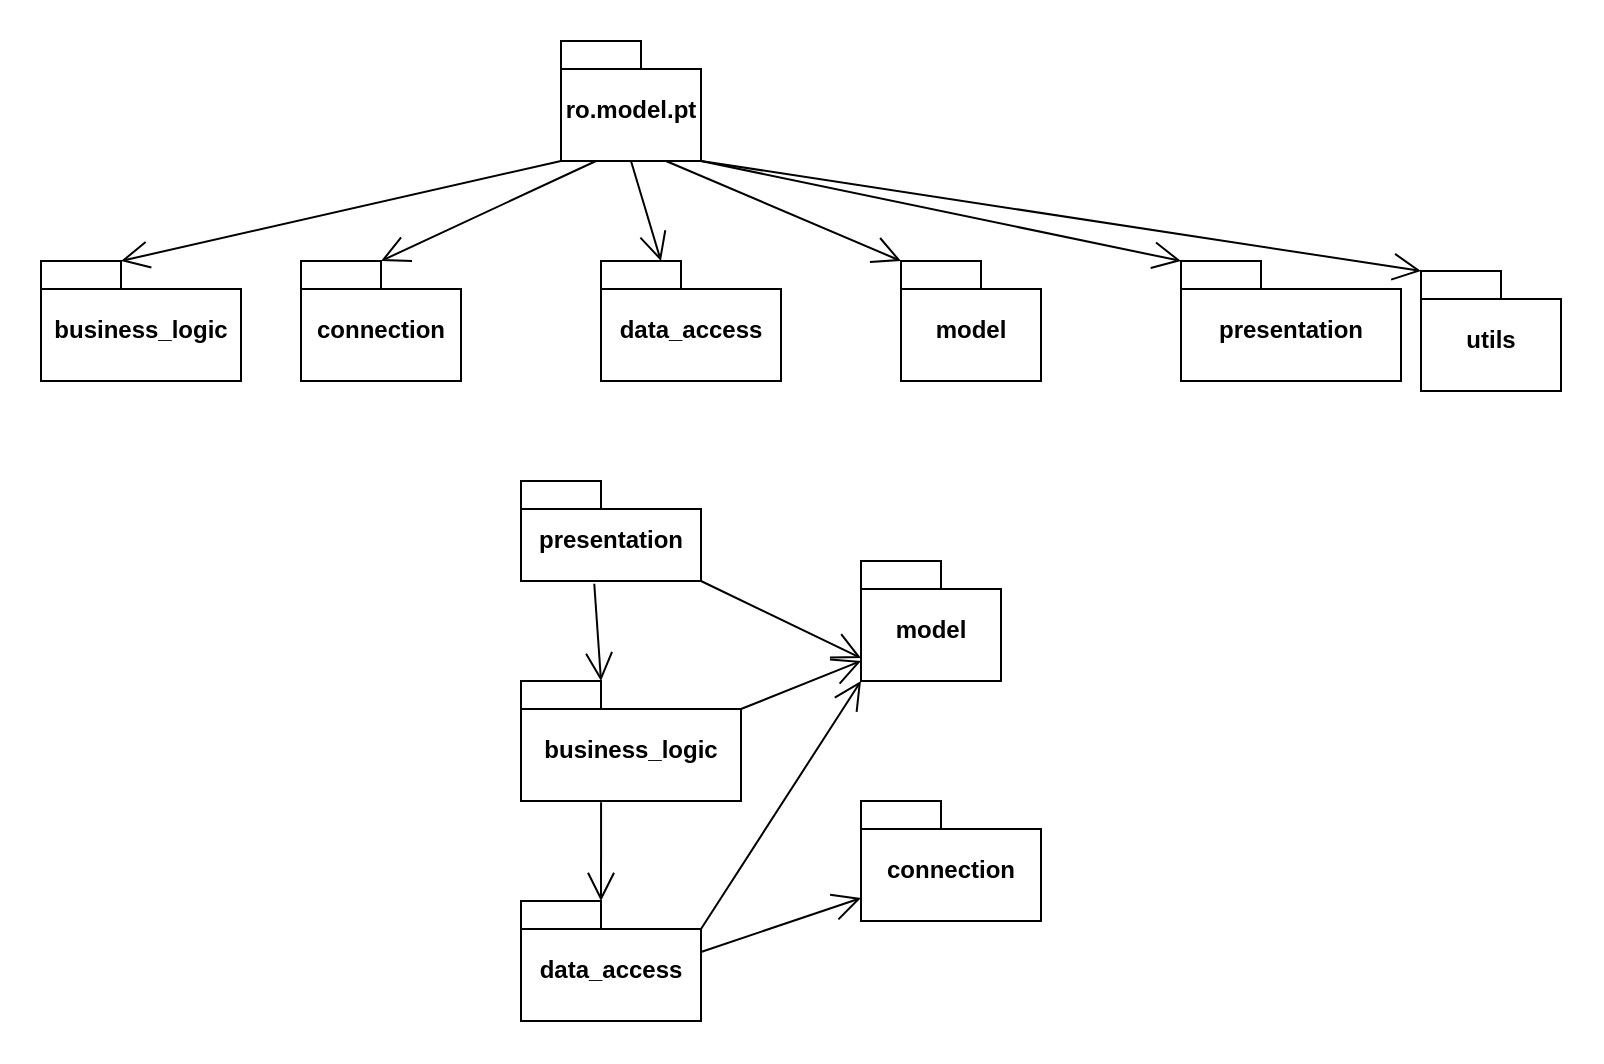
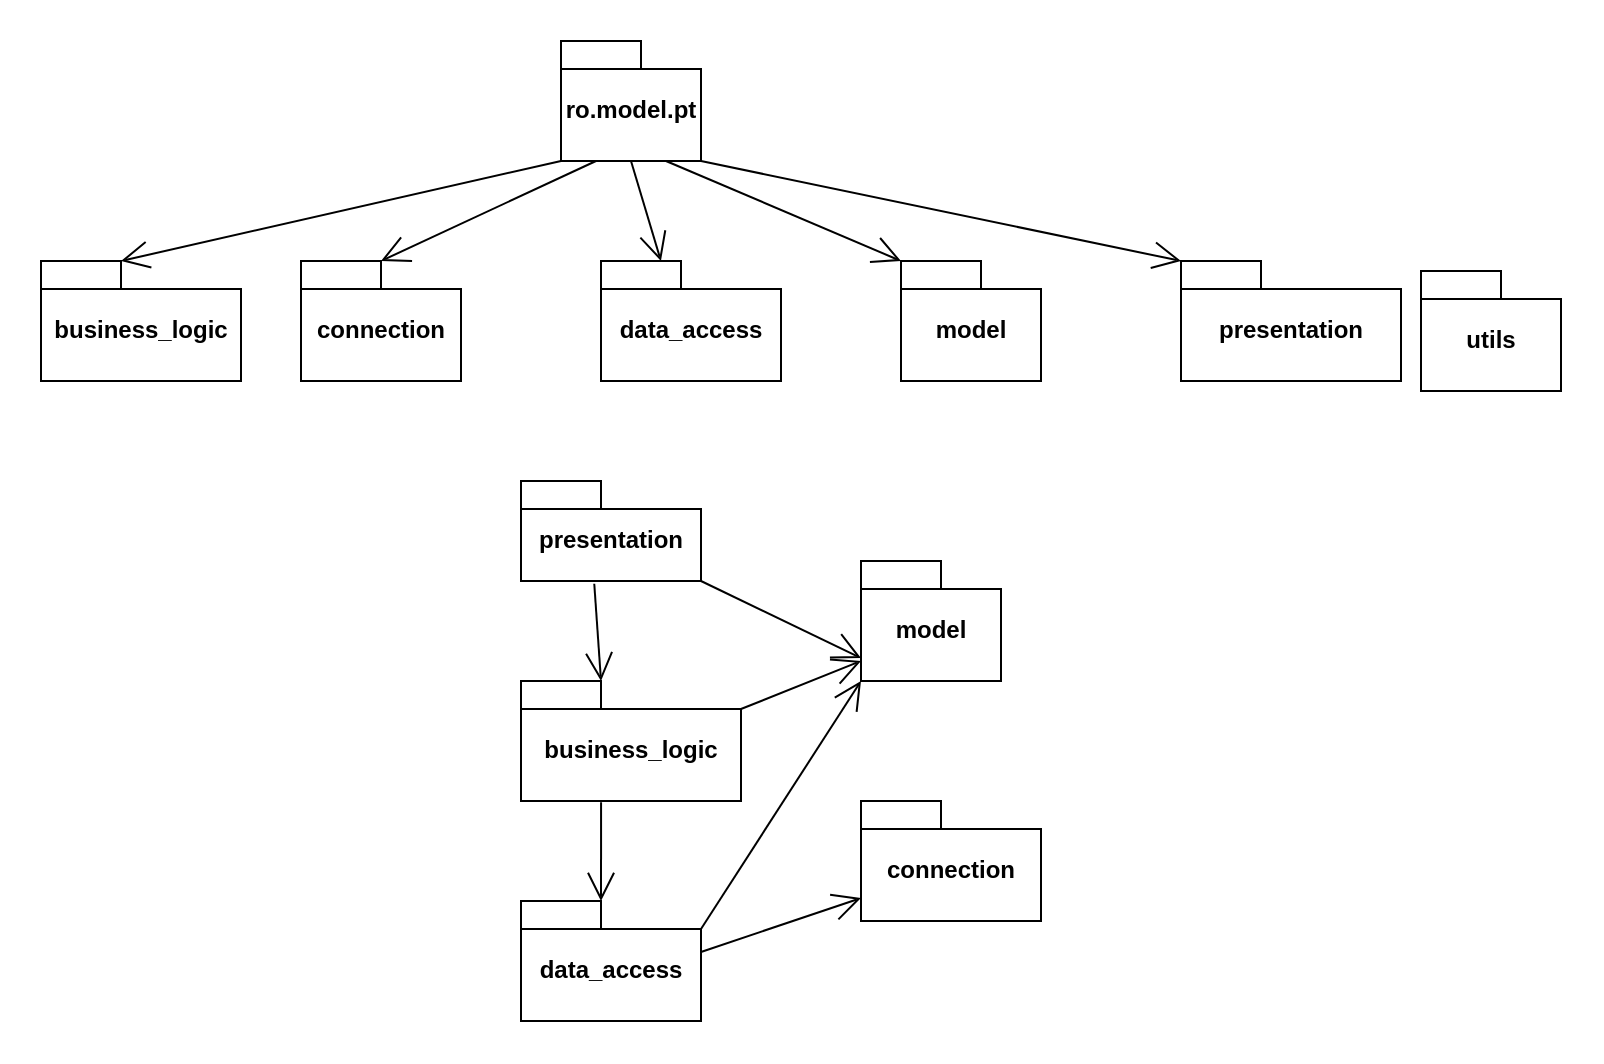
edge "ro.model.pt" -> "utils": removed
